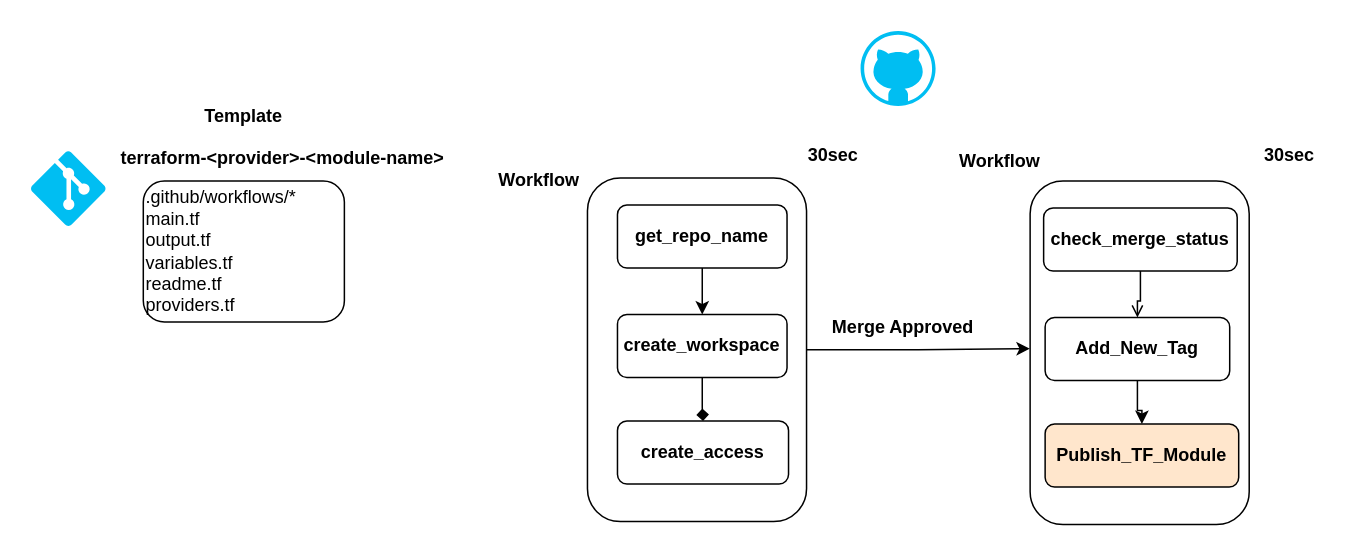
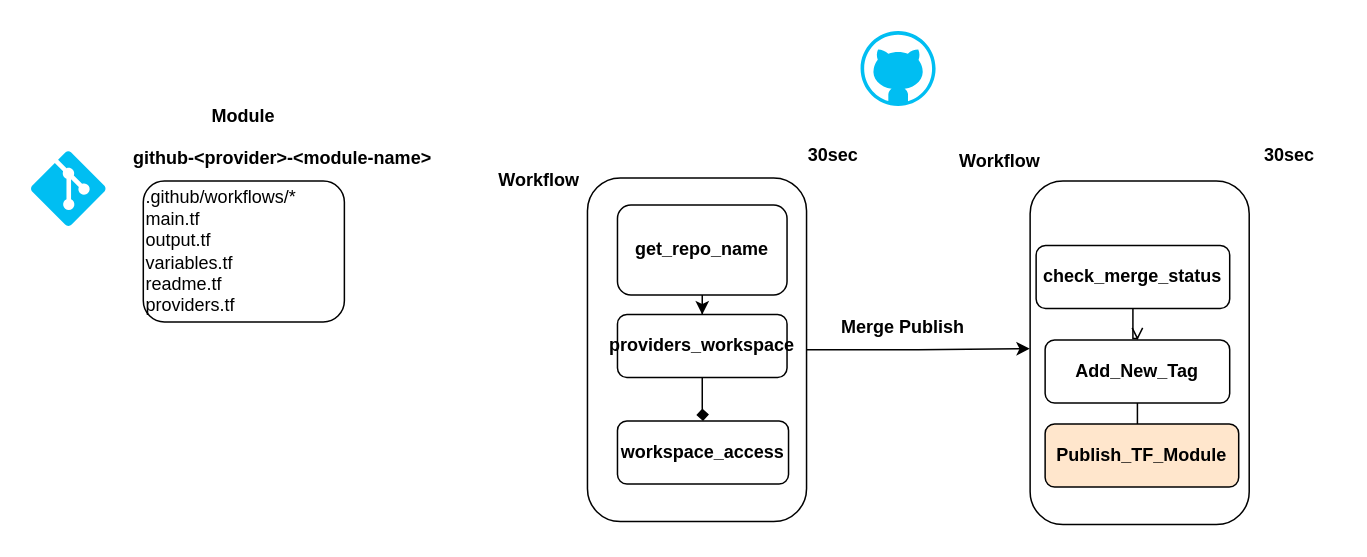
node "Template": label "Template" -> "Module"
node "terraform-<provider>-<module-name>": label "terraform-<provider>-<module-name>" -> "github-<provider>-<module-name>"
node "get_repo_name": size 170x63 -> 170x90
node "check_merge_status": moved (1140, 239) -> (1133, 277)
node "Merge Approved": label "Merge Approved" -> "Merge Publish"
node "create_workspace": label "create_workspace" -> "providers_workspace"
node "Add_New_Tag": moved (1137, 349) -> (1137, 371)
node "create_access": label "create_access" -> "workspace_access"
